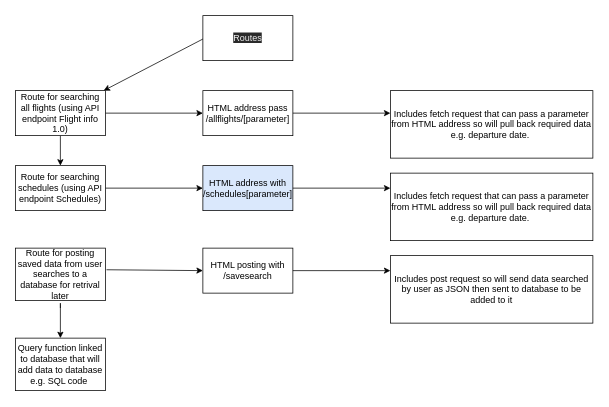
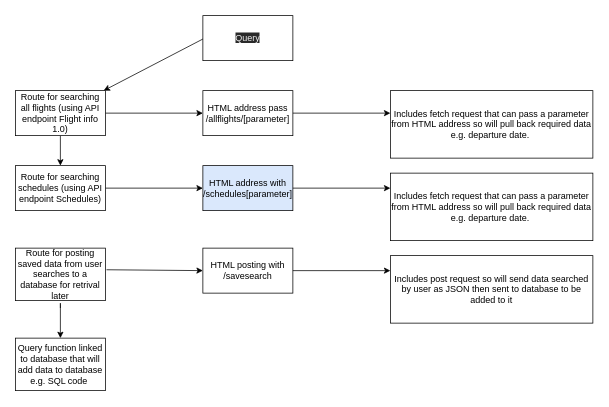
node "Routes": label "Routes" -> "Query"
